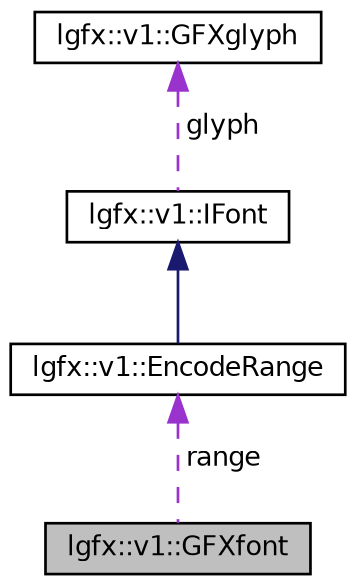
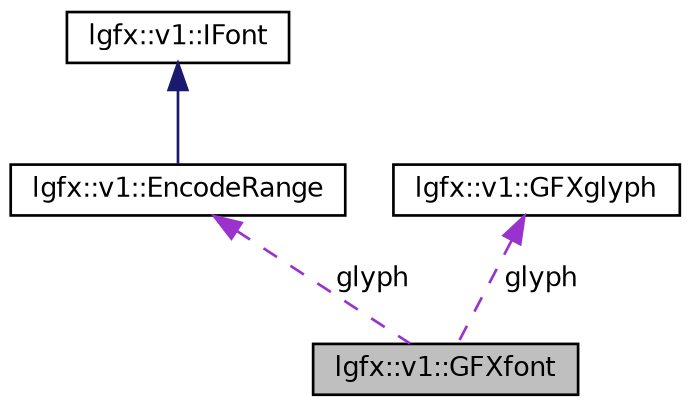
edge "lgfx::v1::IFont" -> "lgfx::v1::GFXglyph": now "lgfx::v1::GFXfont" -> "lgfx::v1::GFXglyph"
edge "lgfx::v1::GFXfont" -> "lgfx::v1::EncodeRange": label " range" -> " glyph"
